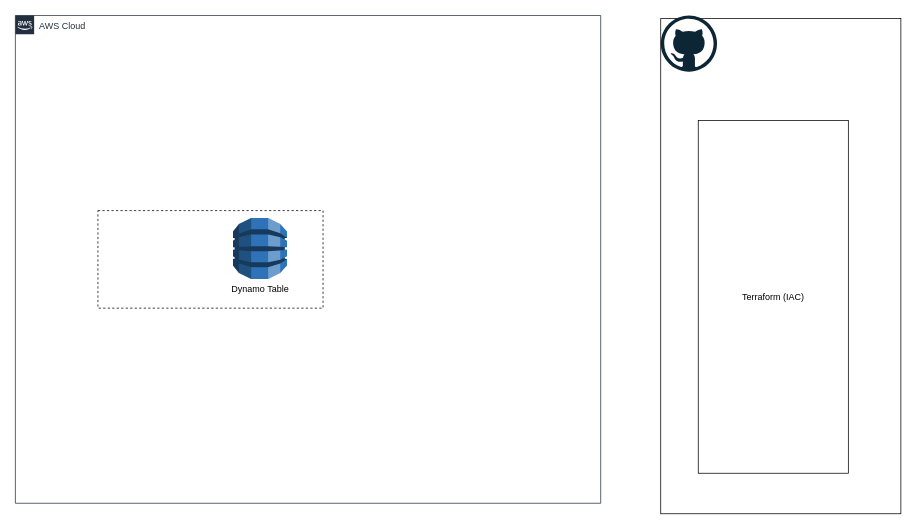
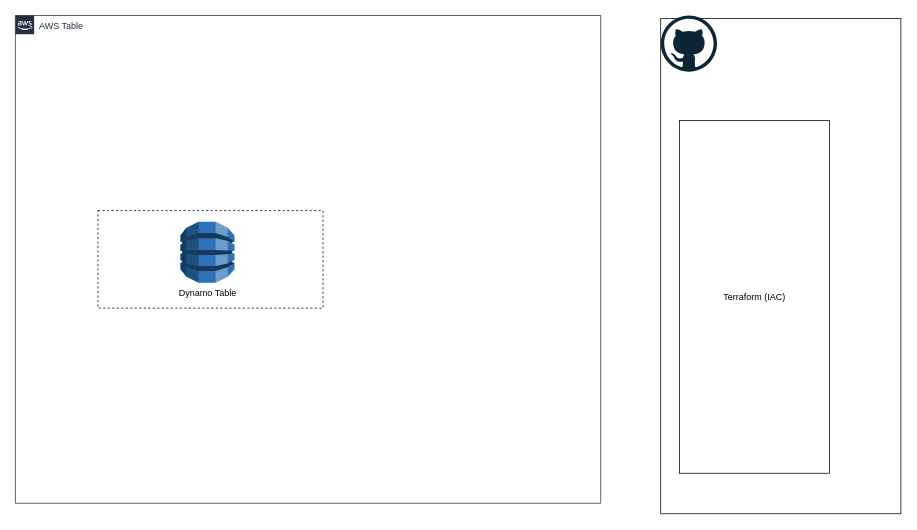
node "AWS Cloud": label "AWS Cloud" -> "AWS Table"
node "Dynamo Table": moved (260, 248) -> (207, 252)
node "Terraform (IAC)": moved (773, 297) -> (754, 297)
